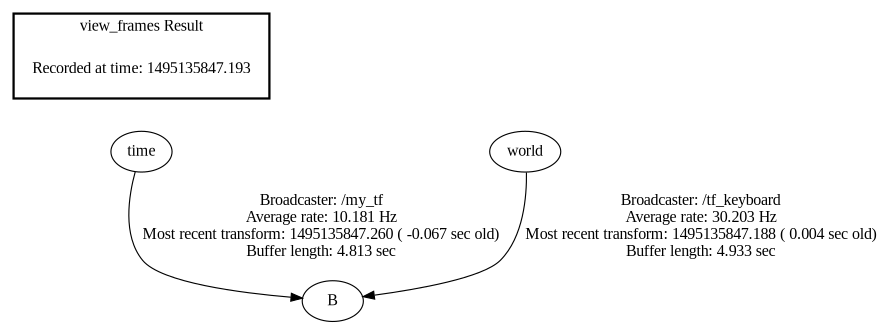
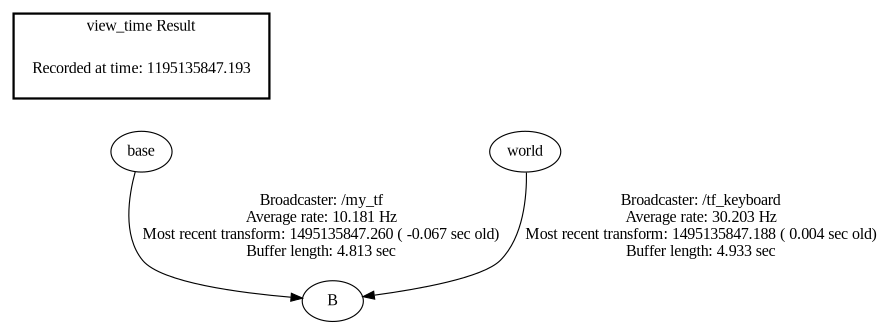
cluster "view_frames Result": label "view_frames Result" -> "view_time Result"
node "Recorded at time: 1495135847.193": label "Recorded at time: 1495135847.193" -> "Recorded at time: 1195135847.193"
node "time": label "time" -> "base"
